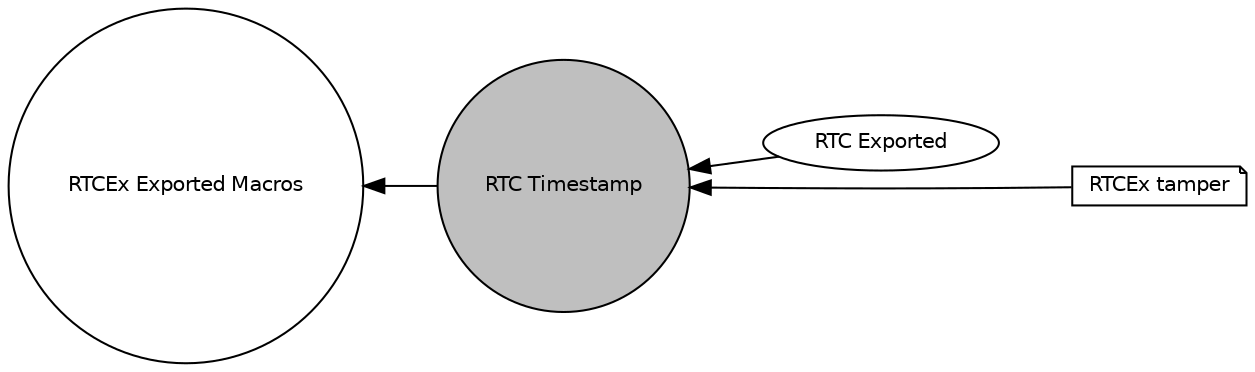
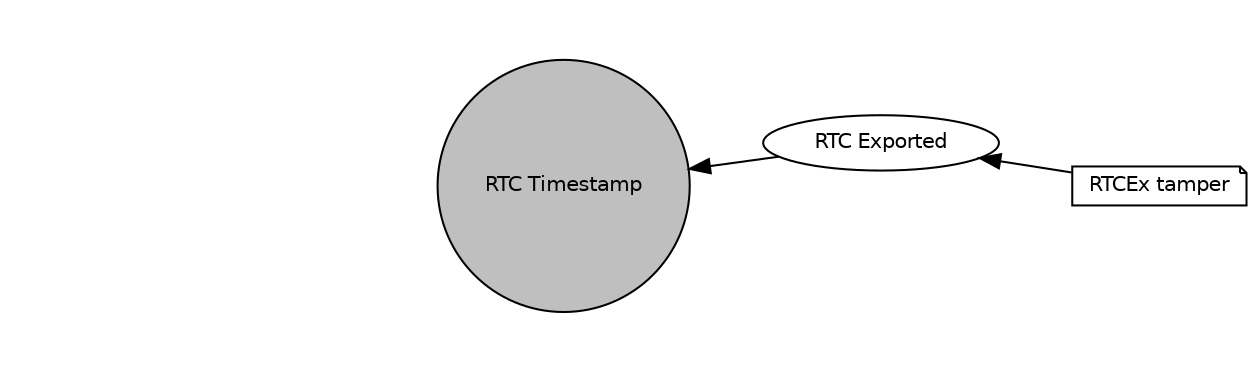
node "RTCEx Exported Macros": removed
edge "RTCEx tamper" -> "RTC Timestamp": now "RTCEx tamper" -> "RTC Exported"
